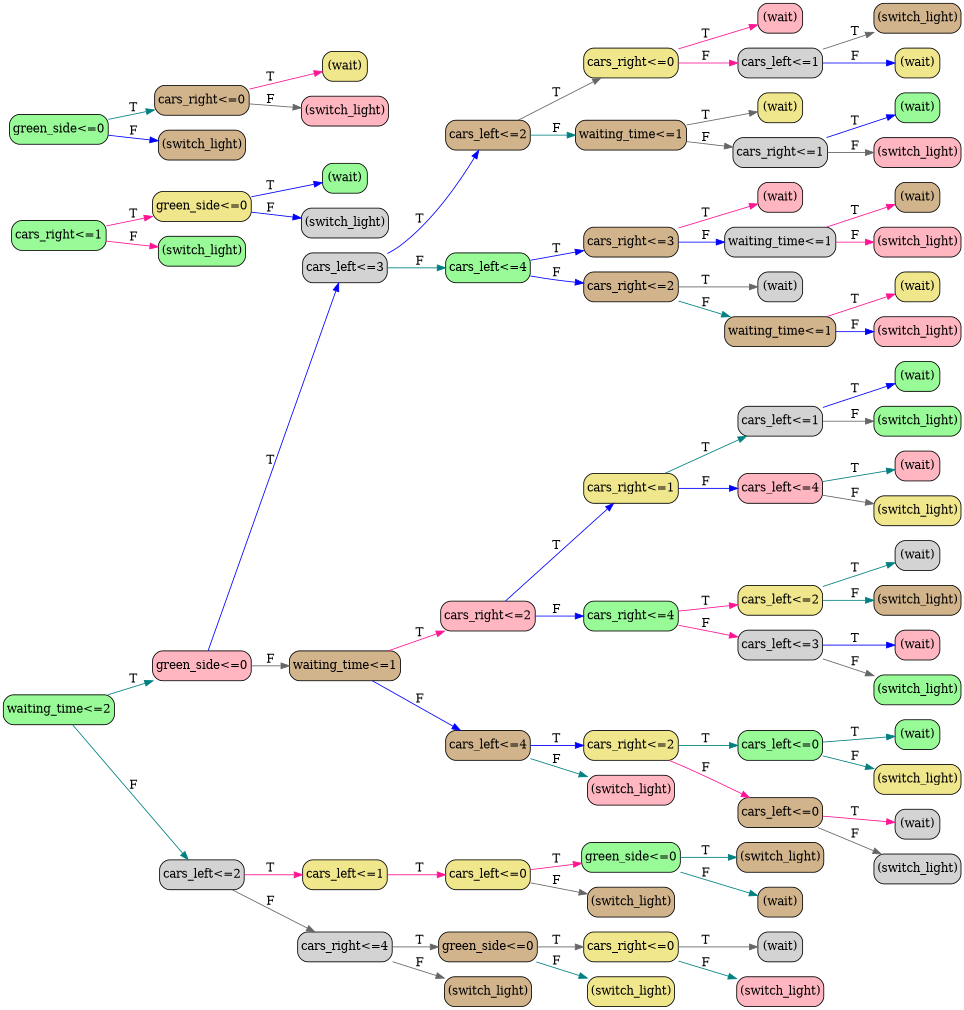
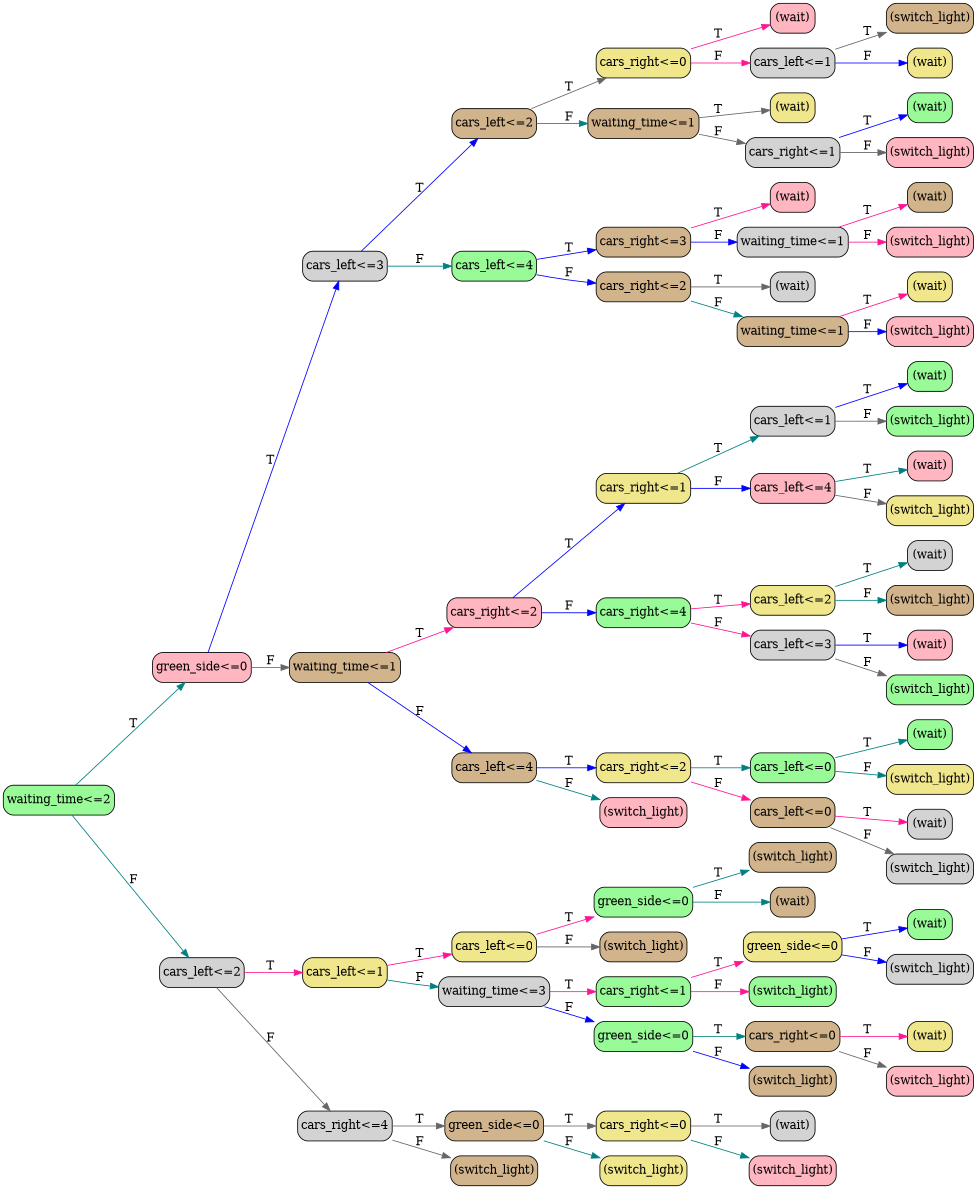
node "waiting_time<=3": added
